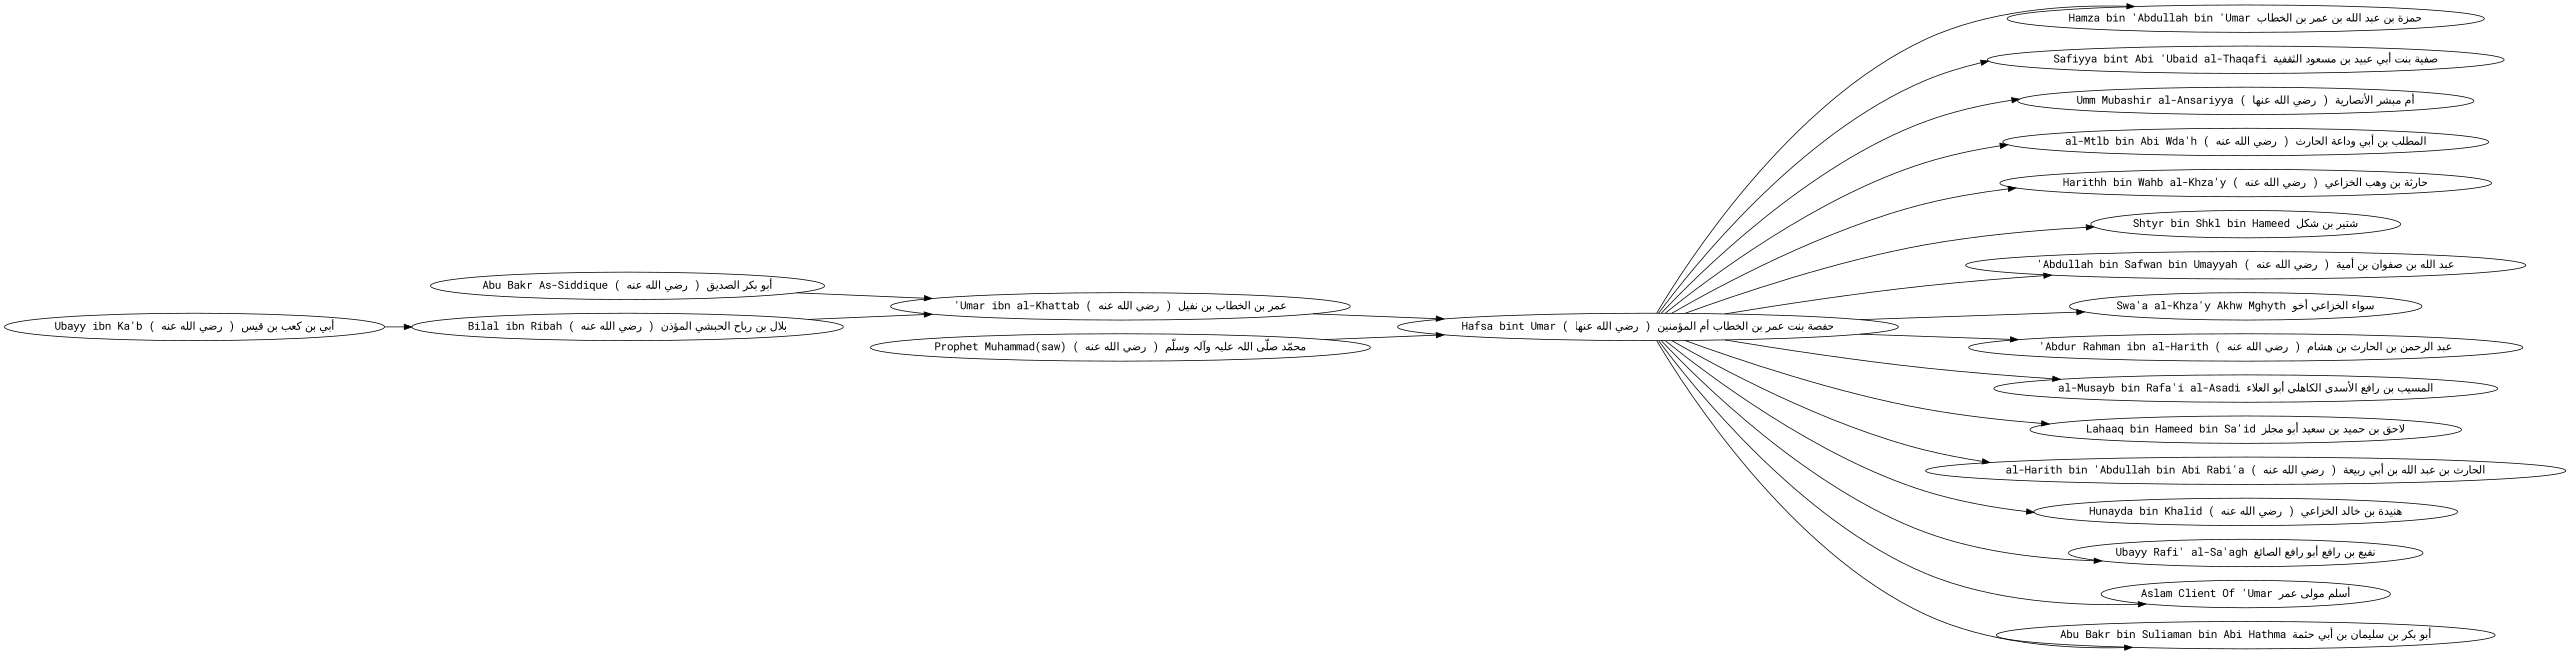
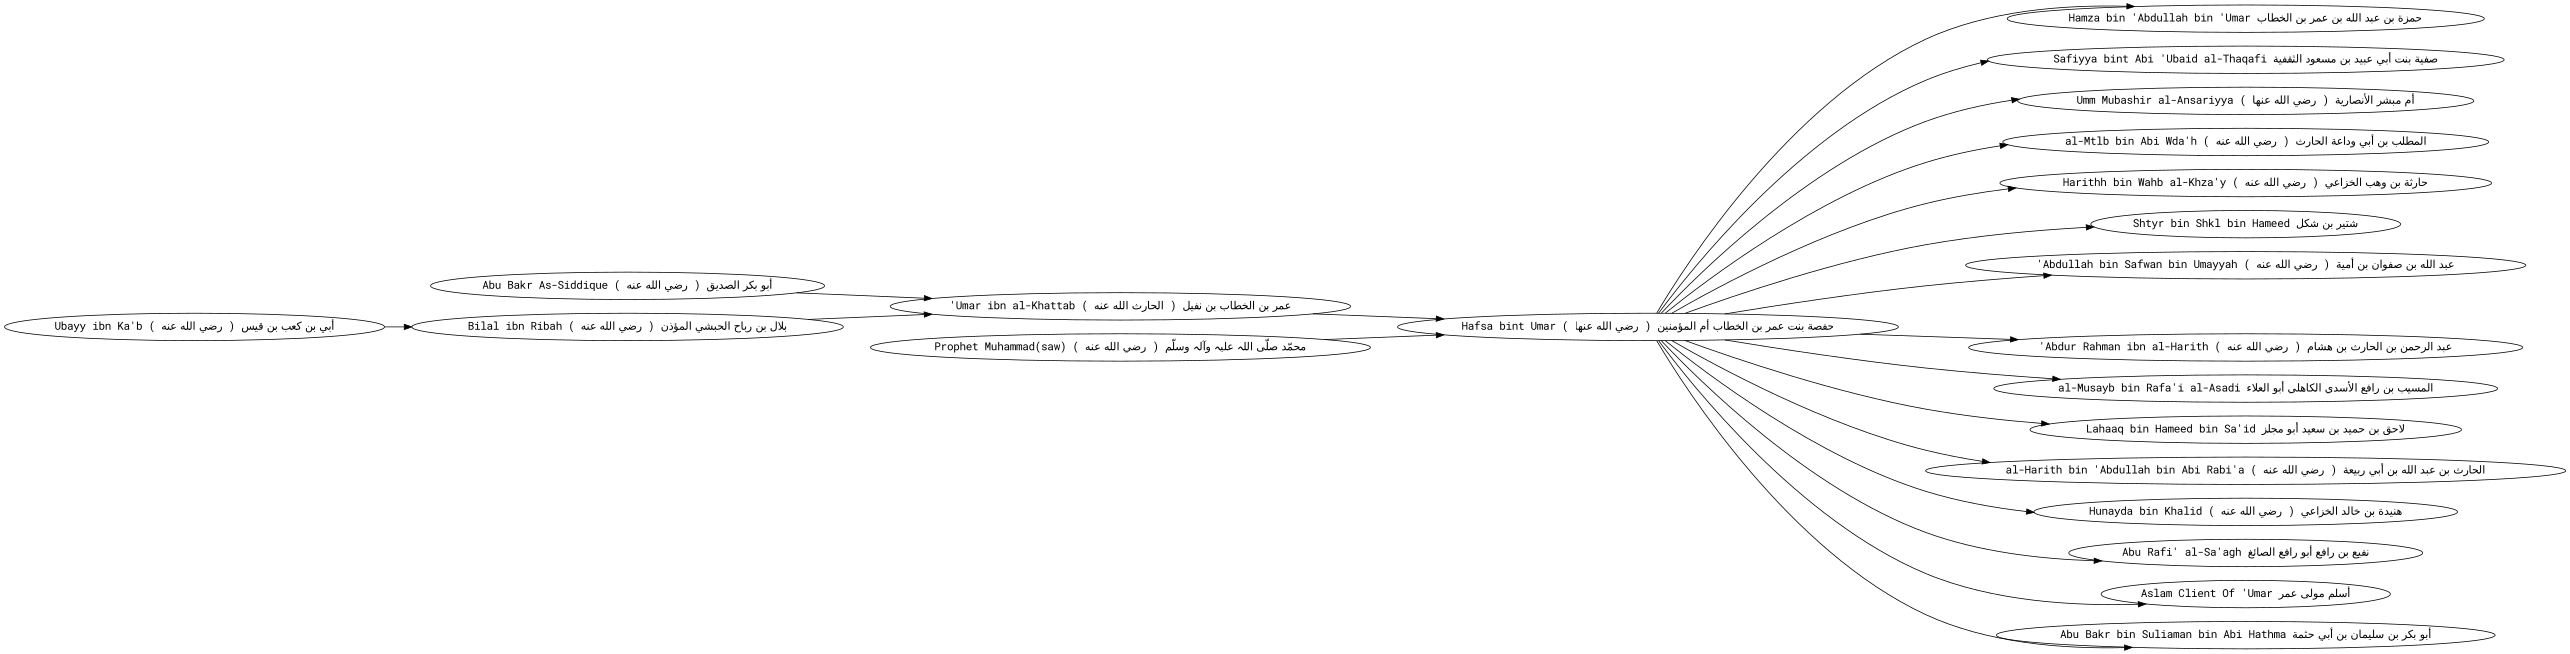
node "'Umar ibn al-Khattab ( عمر بن الخطاب بن نفيل ( رضي الله عنه": label "'Umar ibn al-Khattab ( عمر بن الخطاب بن نفيل ( رضي الله عنه" -> "'Umar ibn al-Khattab ( عمر بن الخطاب بن نفيل ( الحارث الله عنه"
node "Swa'a al-Khza'y Akhw Mghyth سواء الخزاعي أخو": removed
node "Ubayy Rafi' al-Sa'agh نفيع بن رافع أبو رافع الصائغ": label "Ubayy Rafi' al-Sa'agh نفيع بن رافع أبو رافع الصائغ" -> "Abu Rafi' al-Sa'agh نفيع بن رافع أبو رافع الصائغ"
